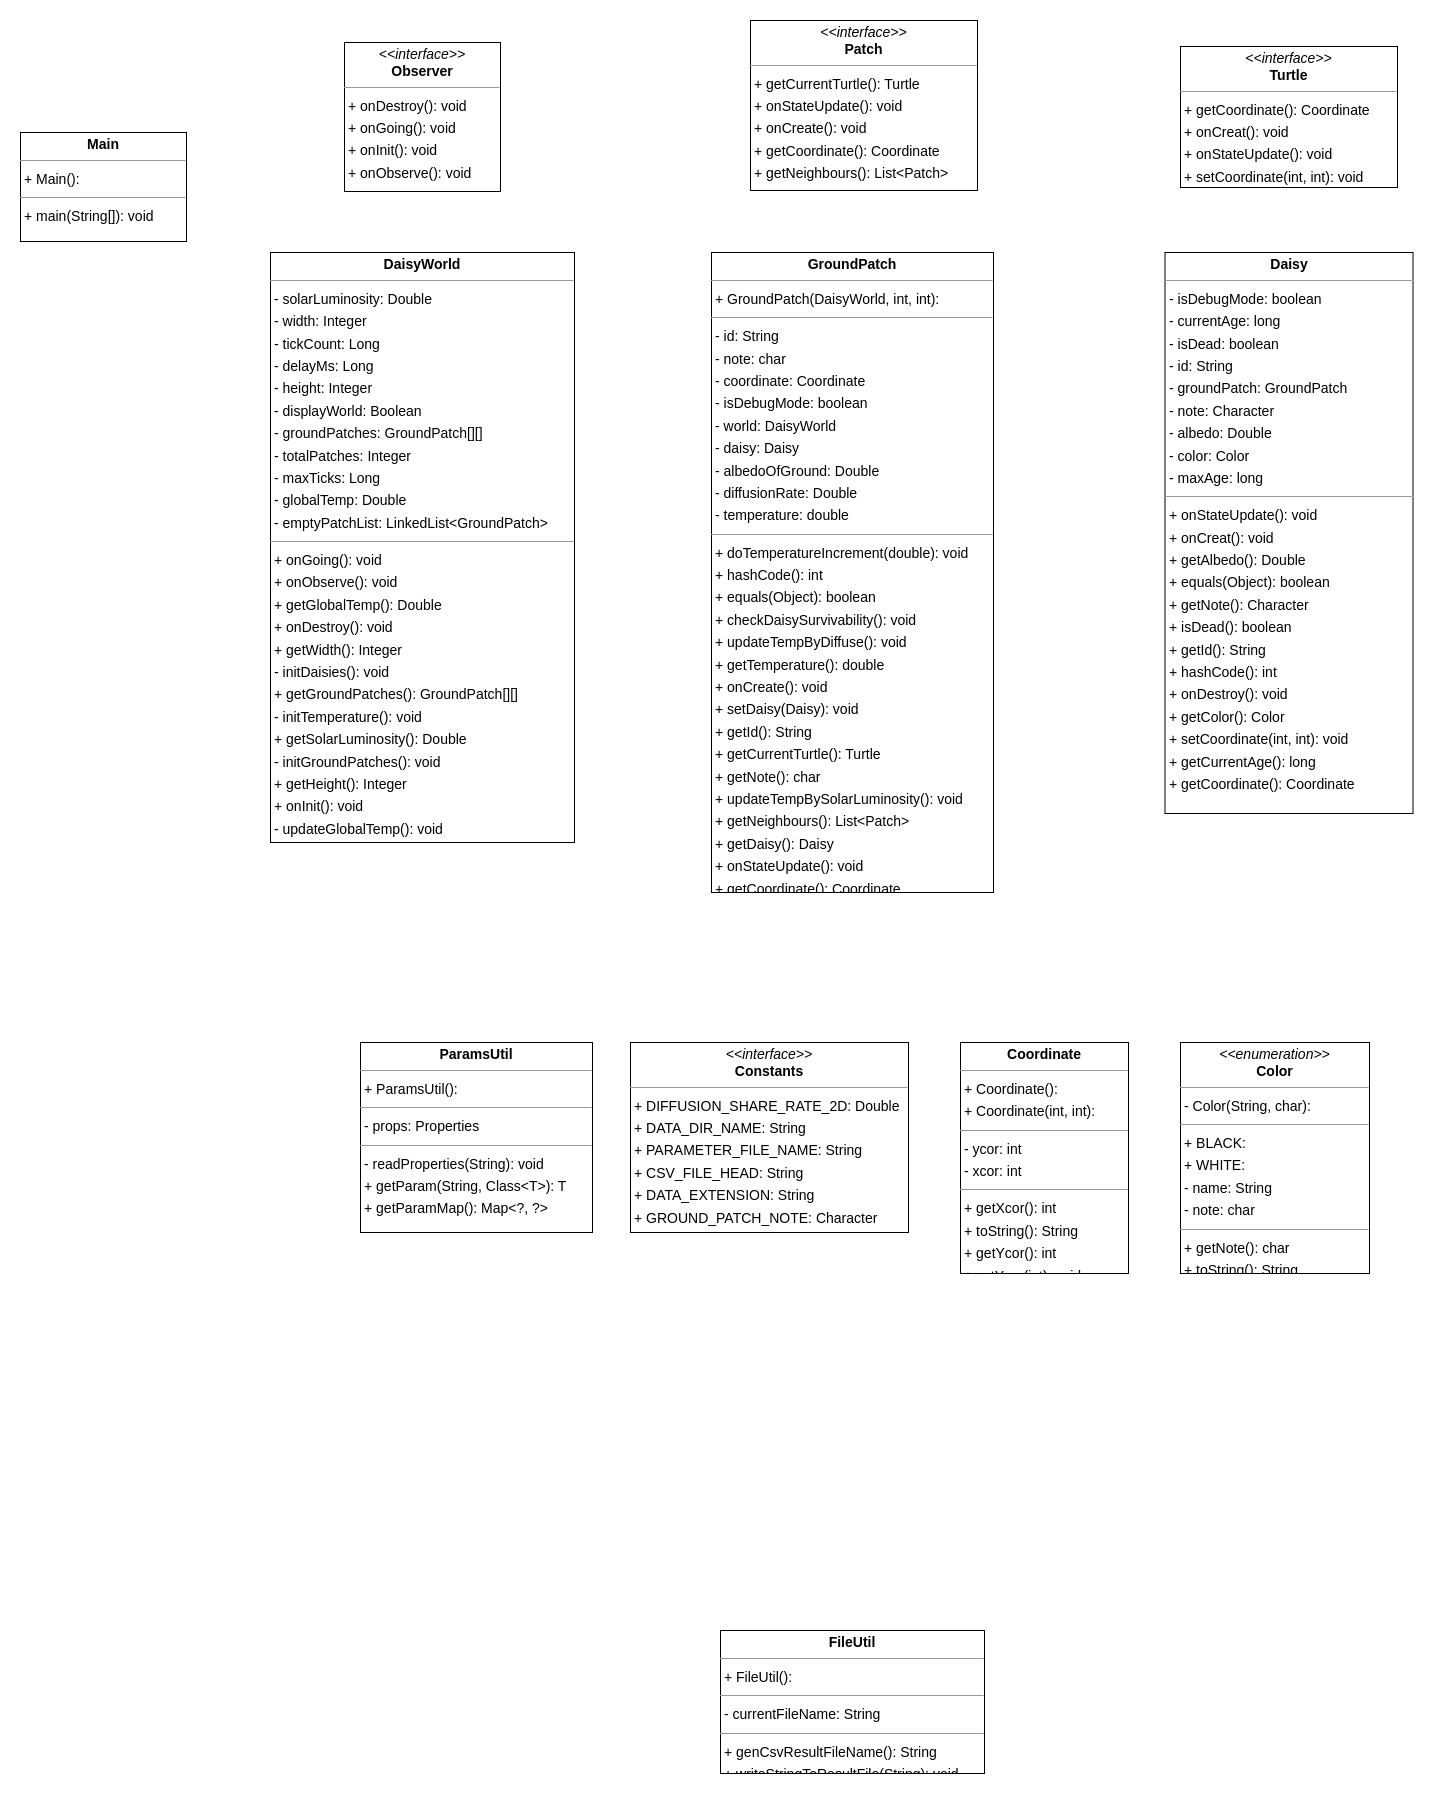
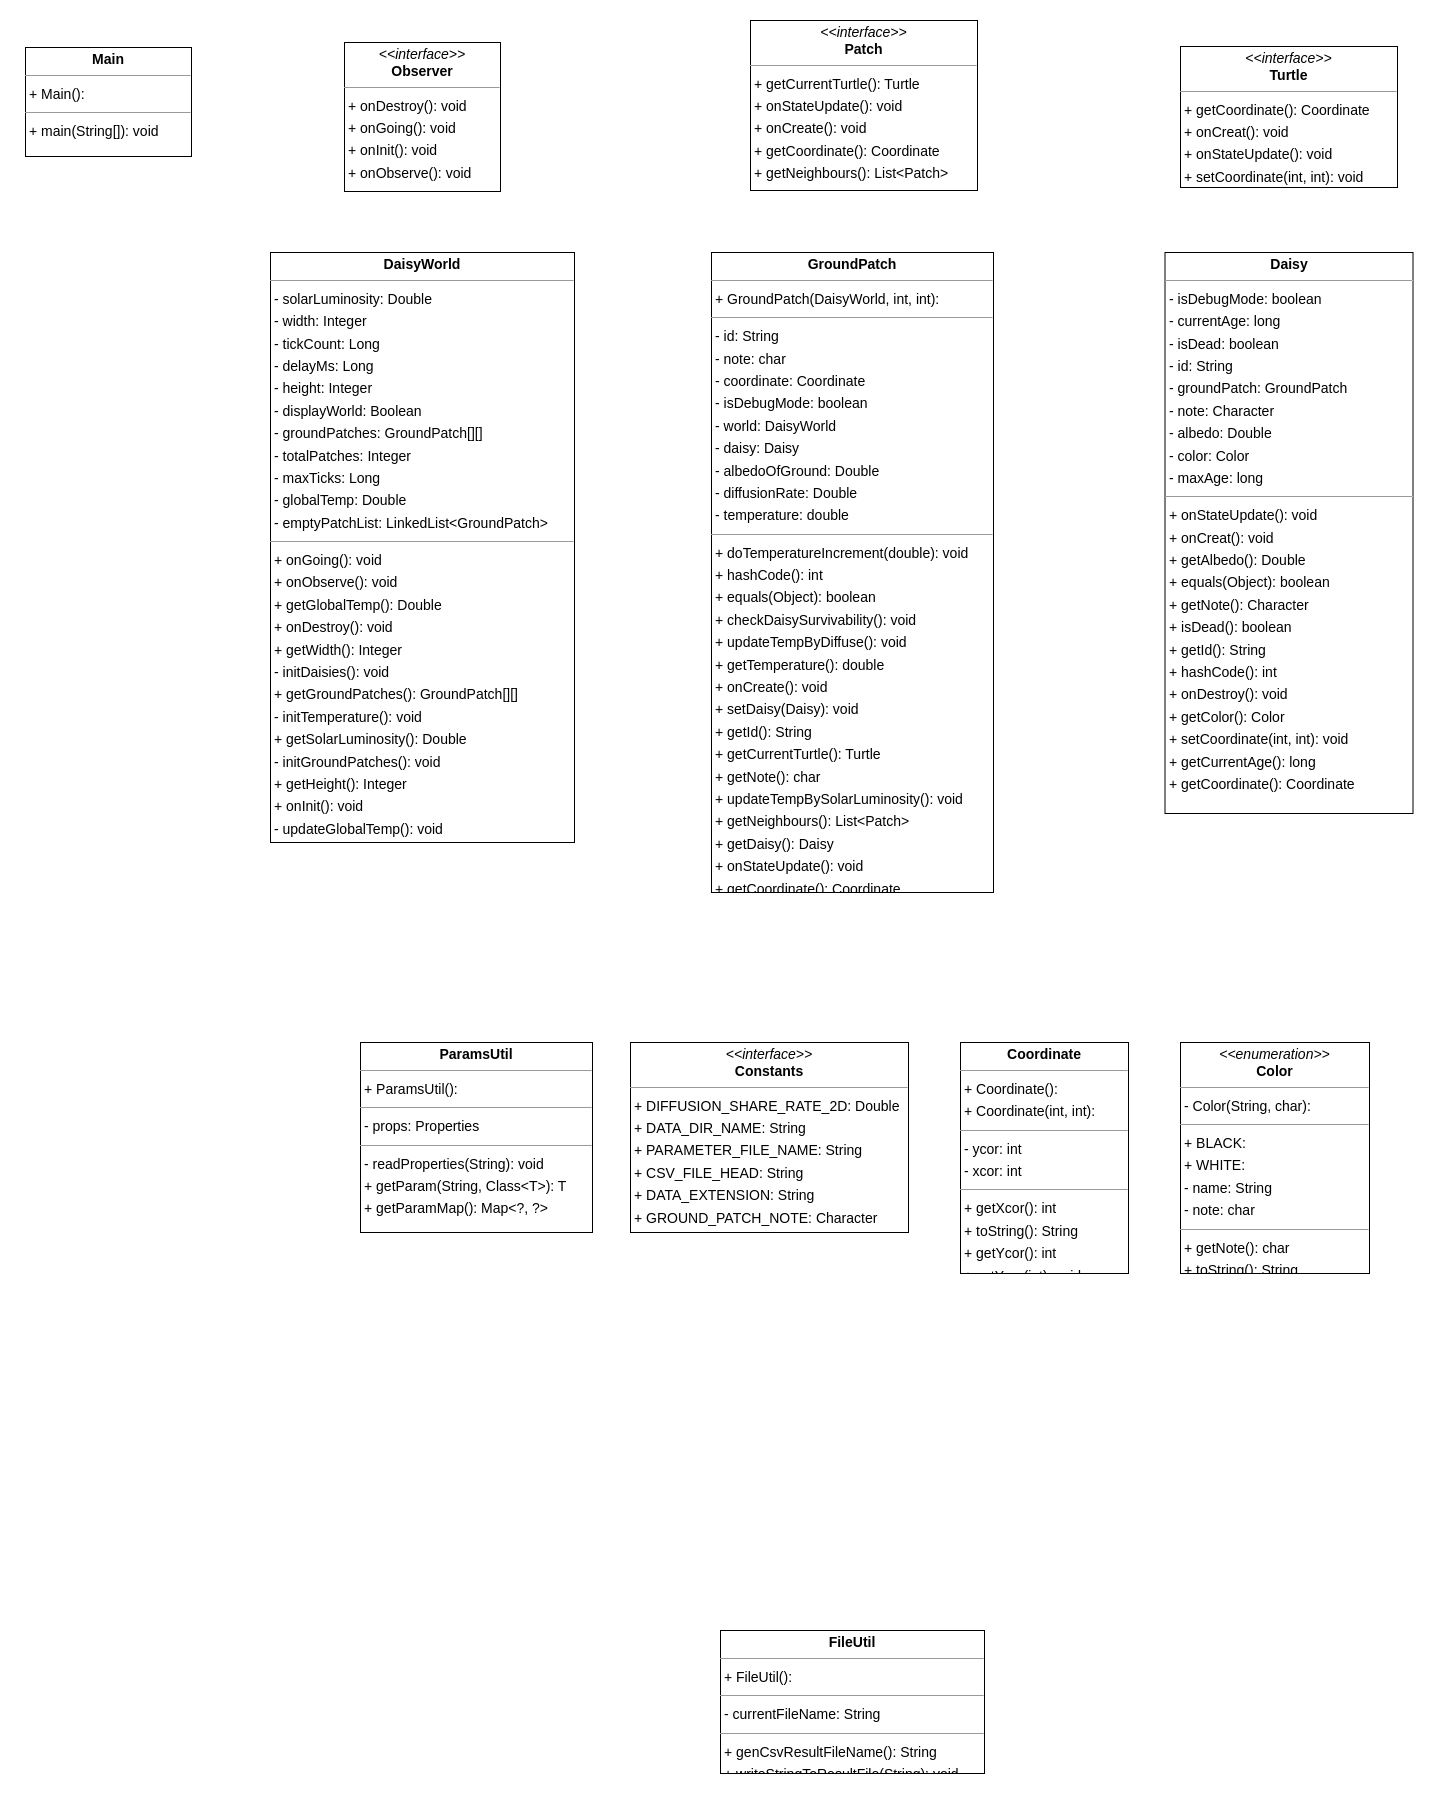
node "Main + Main(): + main(String[]): void": moved (104, 187) -> (109, 102)
